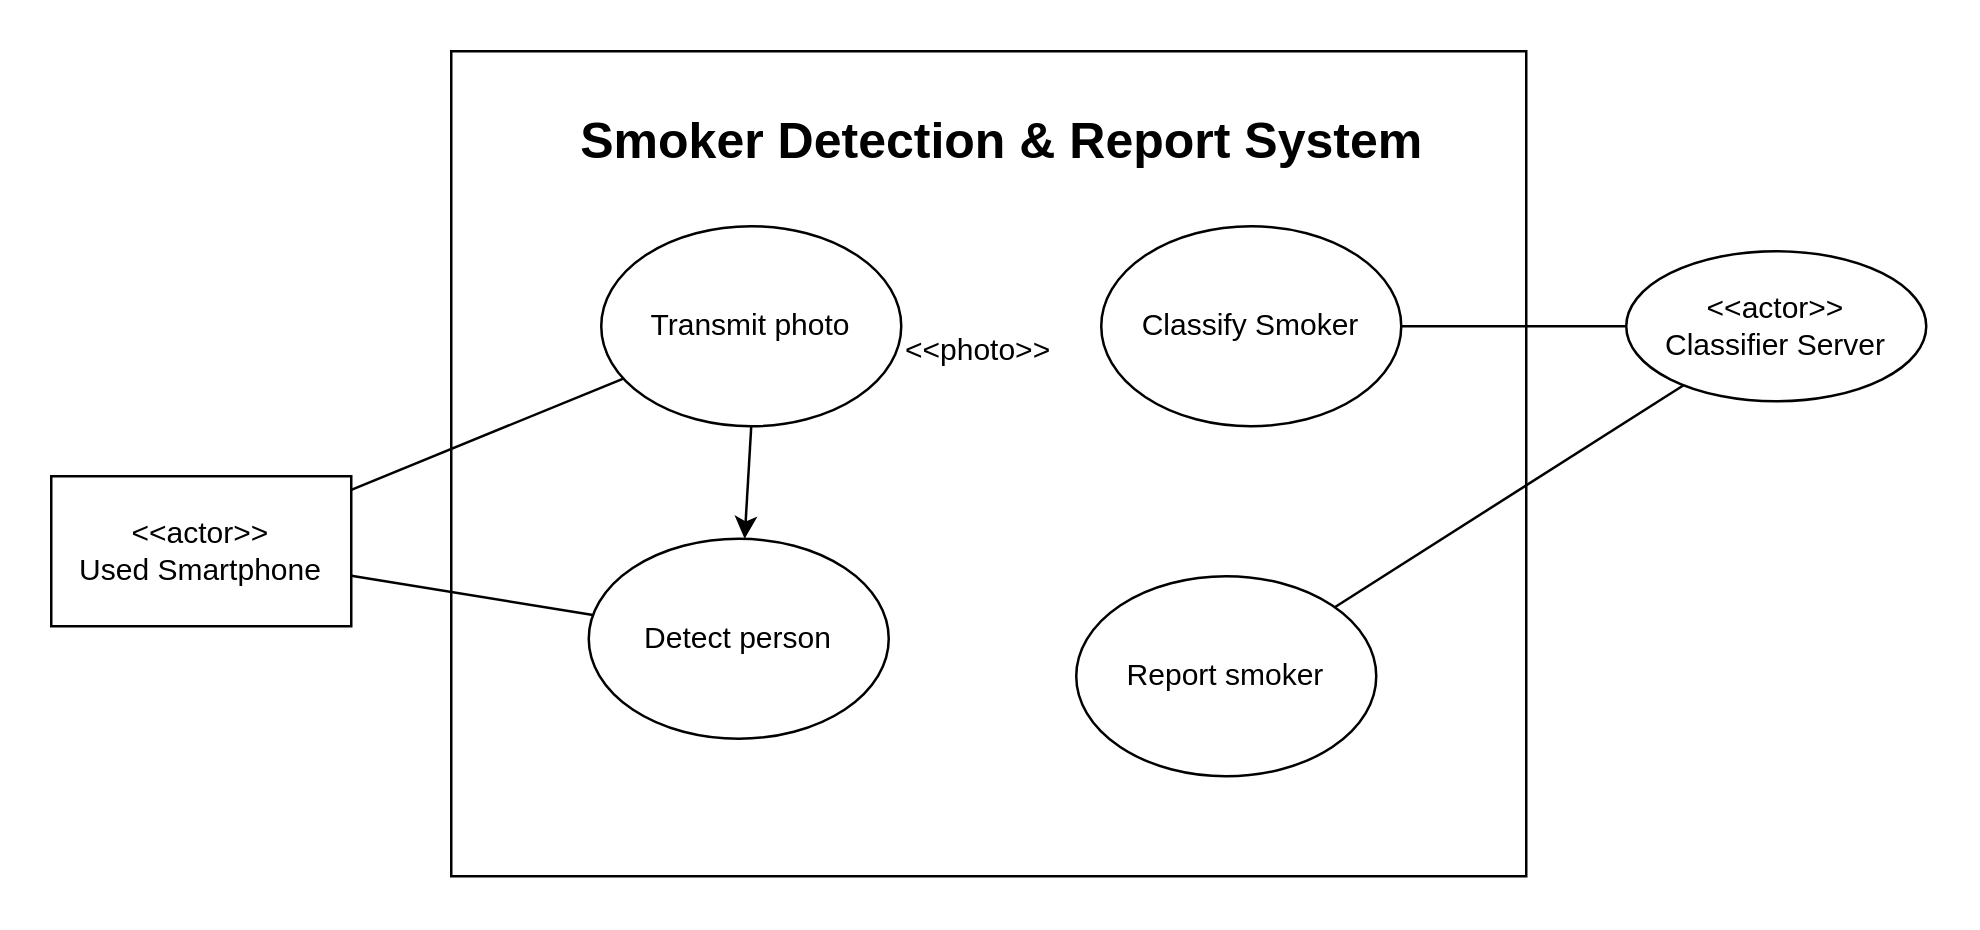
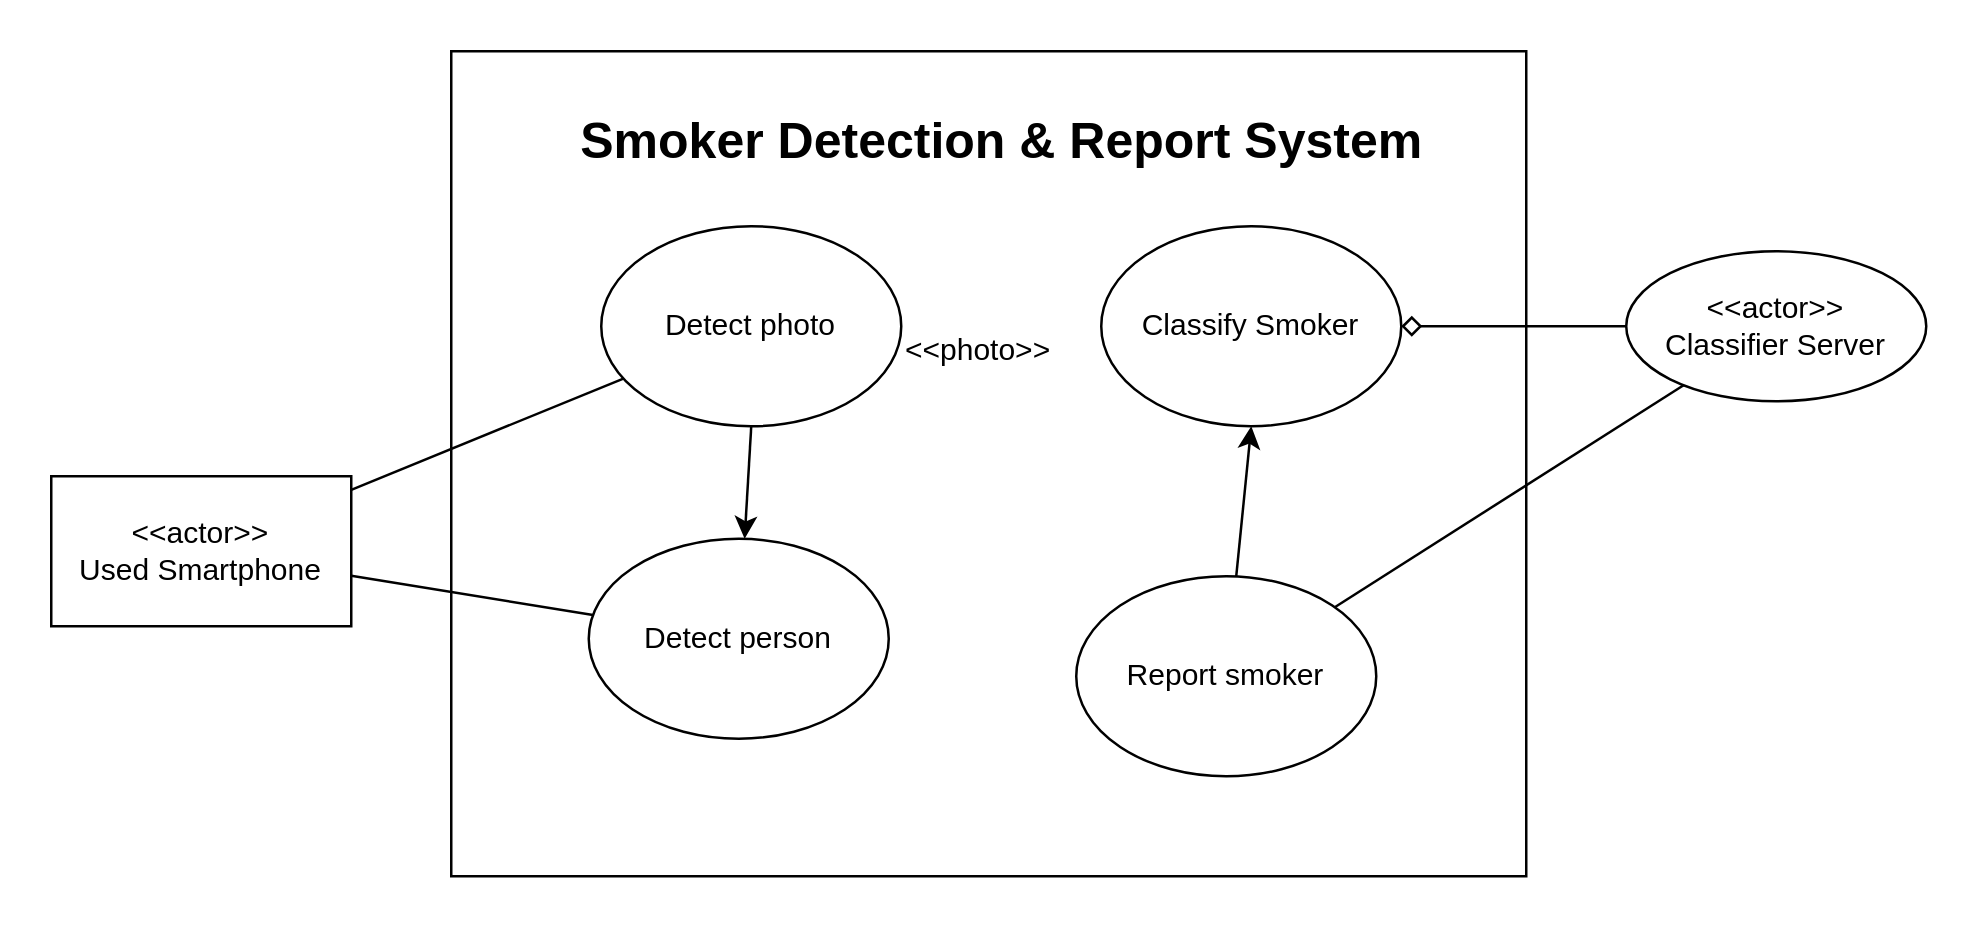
node "Transmit photo": label "Transmit photo" -> "Detect photo"
edge "Classify Smoker" -- "<<actor>> Classifier Server": arrowhead none -> diamond
edge "Report smoker" -> "Classify Smoker": added
